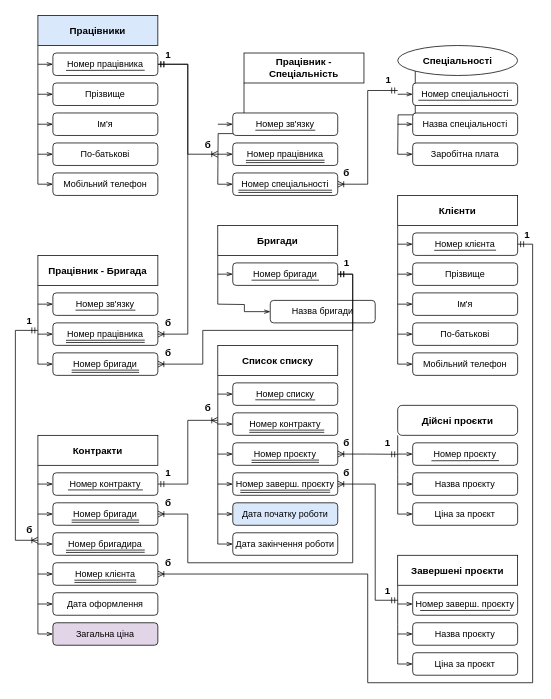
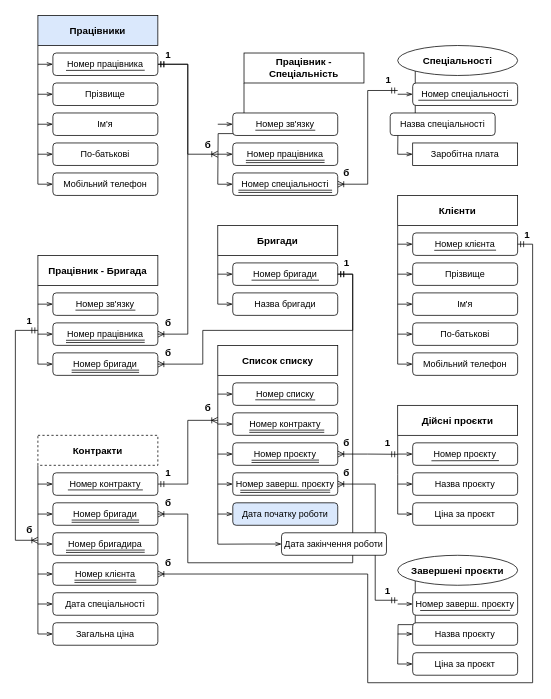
node "Назва спеціальності": moved (465, 124) -> (443, 124)
node "Заробітна плата": shape rounded rectangle -> rectangle
node "Назва бригади": moved (323, 312) -> (285, 304)
node "Дійсні проєкти": shape rounded rectangle -> rectangle
node "Контракти": style solid -> dashed
node "Дата закінчення роботи": moved (285, 544) -> (334, 544)
node "Завершені проєкти": shape rectangle -> ellipse
node "Дата оформлення": label "Дата оформлення" -> "Дата спеціальності"
node "Загальна ціна": fillcolor #e1d5e7 -> #ffffff
